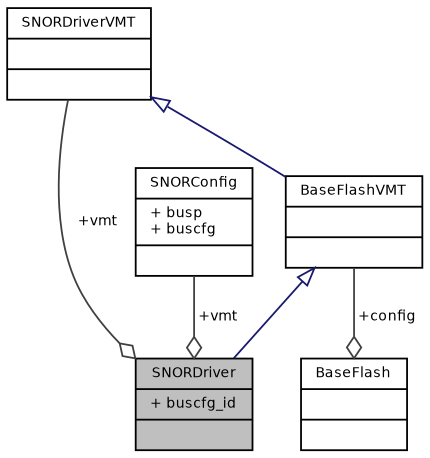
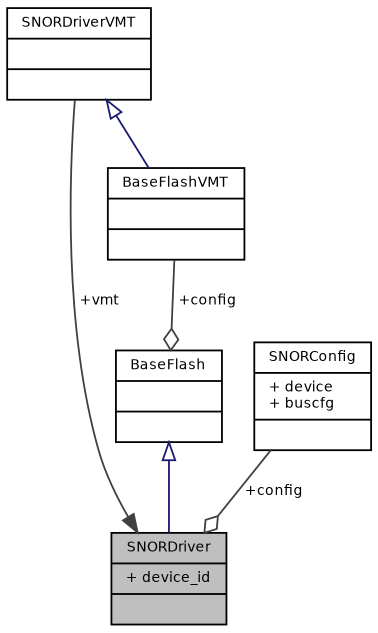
node "SNORConfig": text "+ busp" -> "+ device"
edge "SNORDriverVMT" -> "SNORDriver": arrowhead odiamond -> normal
edge "SNORConfig" -> "SNORDriver": label " +vmt" -> " +config"
edge "SNORDriver" -> "BaseFlashVMT": now "SNORDriver" -> "BaseFlash"
node "SNORDriver": text "+ buscfg_id" -> "+ device_id"
